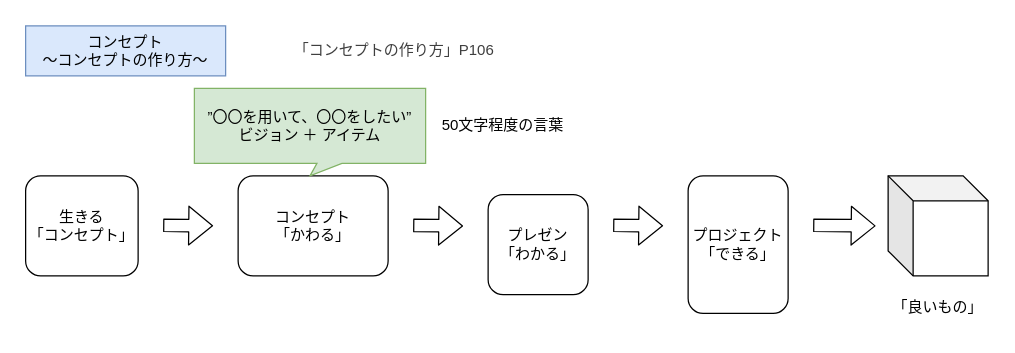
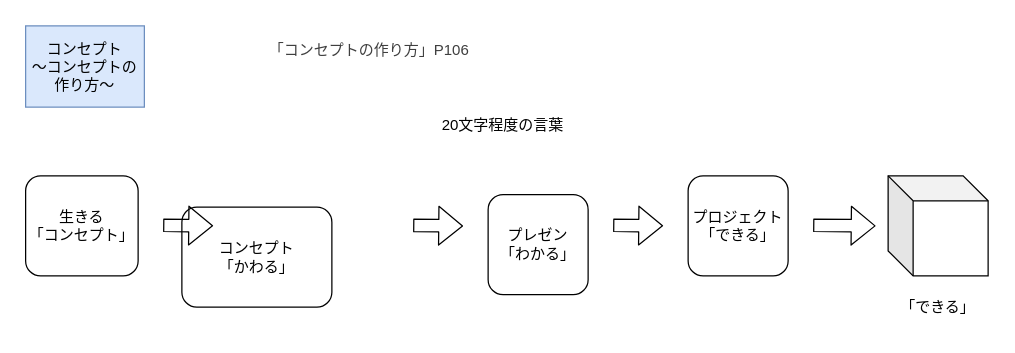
node "コンセプト ～コンセプトの作り方～": size 200x50 -> 119x81
node "「コンセプトの作り方」P106": moved (394, 51) -> (369, 51)
node "50文字程度の言葉": label "50文字程度の言葉" -> "20文字程度の言葉"
node "”〇〇を用いて、〇〇をしたい” ビジョン ＋ アイテム": removed
node "コンセプト 「かわる」": moved (313, 226) -> (257, 257)
node "プロジェクト 「できる」": size 100x138 -> 100x100
node "「良いもの」": label "「良いもの」" -> "「できる」"
